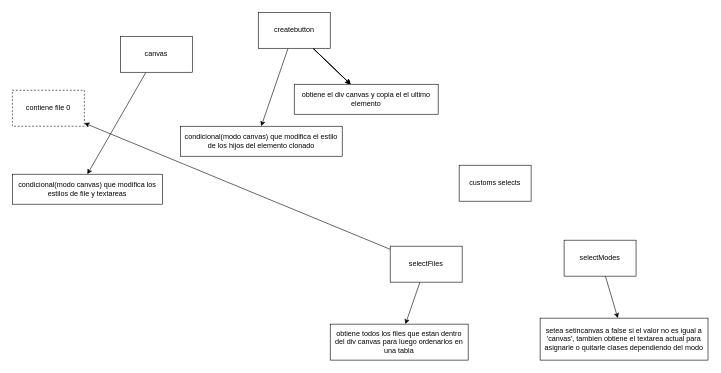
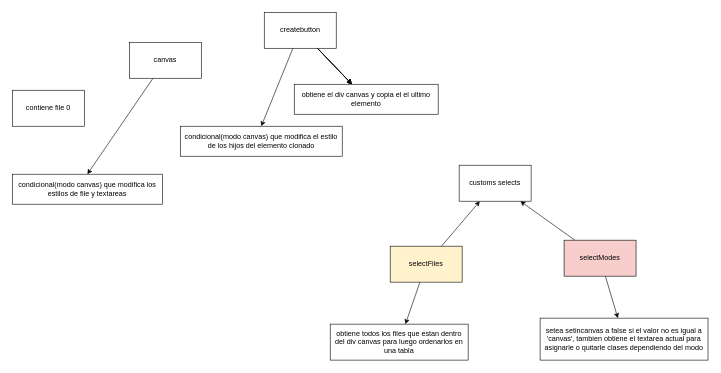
node "createbutton": moved (294, 30) -> (300, 30)
node "canvas": moved (156, 54) -> (165, 60)
node "contiene file 0": style dashed -> solid
edge "selectFiles" -> "contiene file 0": now "selectFiles" -> "customs selects"
edge "selectModes" -> "customs selects": added
node "selectModes": fillcolor #ffffff -> #f8cecc
node "selectFiles": fillcolor #ffffff -> #fff2cc
